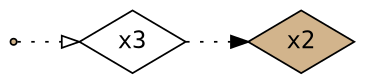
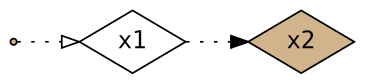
node "x3": label "x3" -> "x1"
